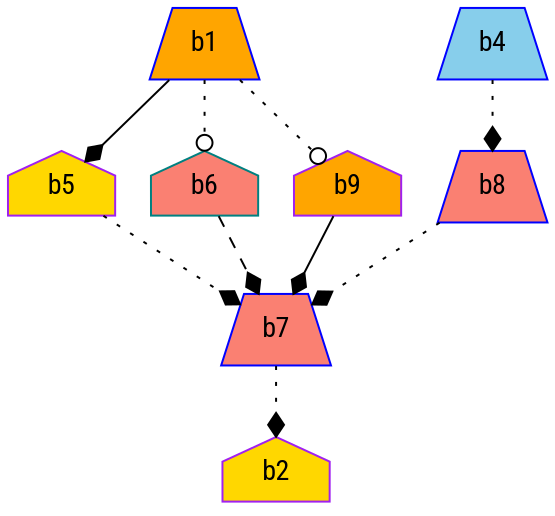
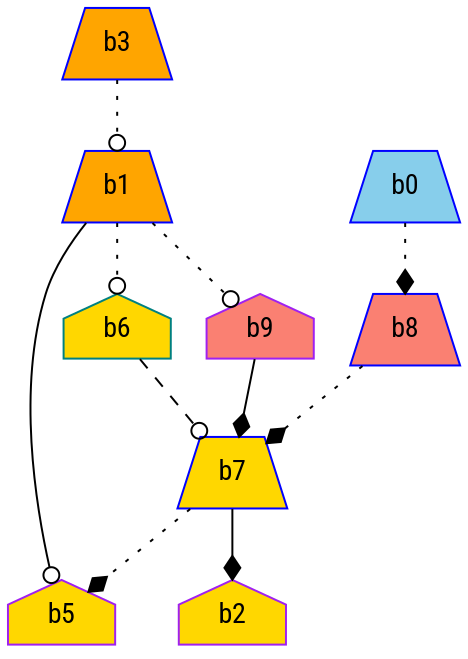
node "b3": added
node "b4": label "b4" -> "b0"
edge "b1" -> "b5": arrowhead diamond -> odot
node "b6": fillcolor salmon -> gold
node "b9": fillcolor orange -> salmon
edge "b6" -> "b7": arrowhead diamond -> odot
edge "b5" -> "b7": reversed
node "b7": fillcolor salmon -> gold
edge "b7" -> "b2": style dotted -> solid
